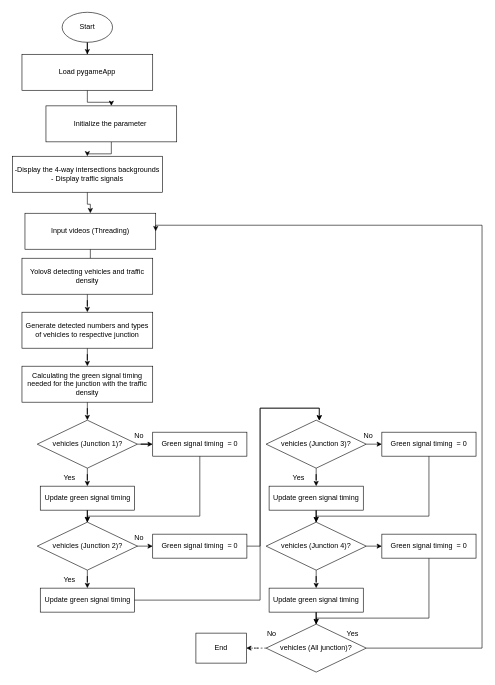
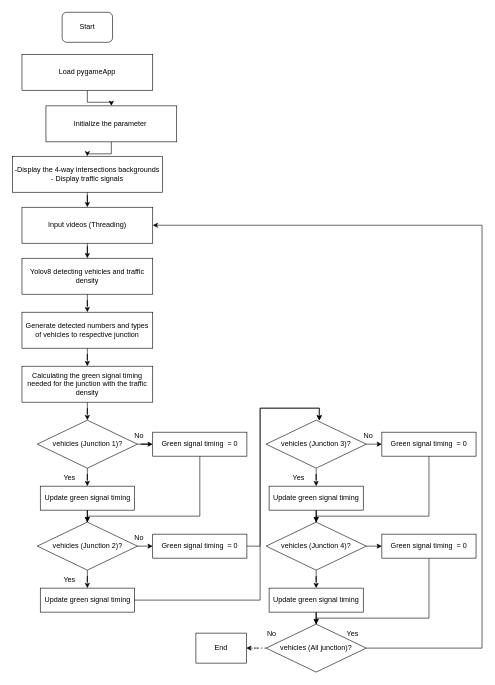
node "Start": shape ellipse -> rounded rectangle
edge "Start" -> "Load pygameApp": removed
node "Input videos (Threading)": moved (90, 231) -> (87, 225)
